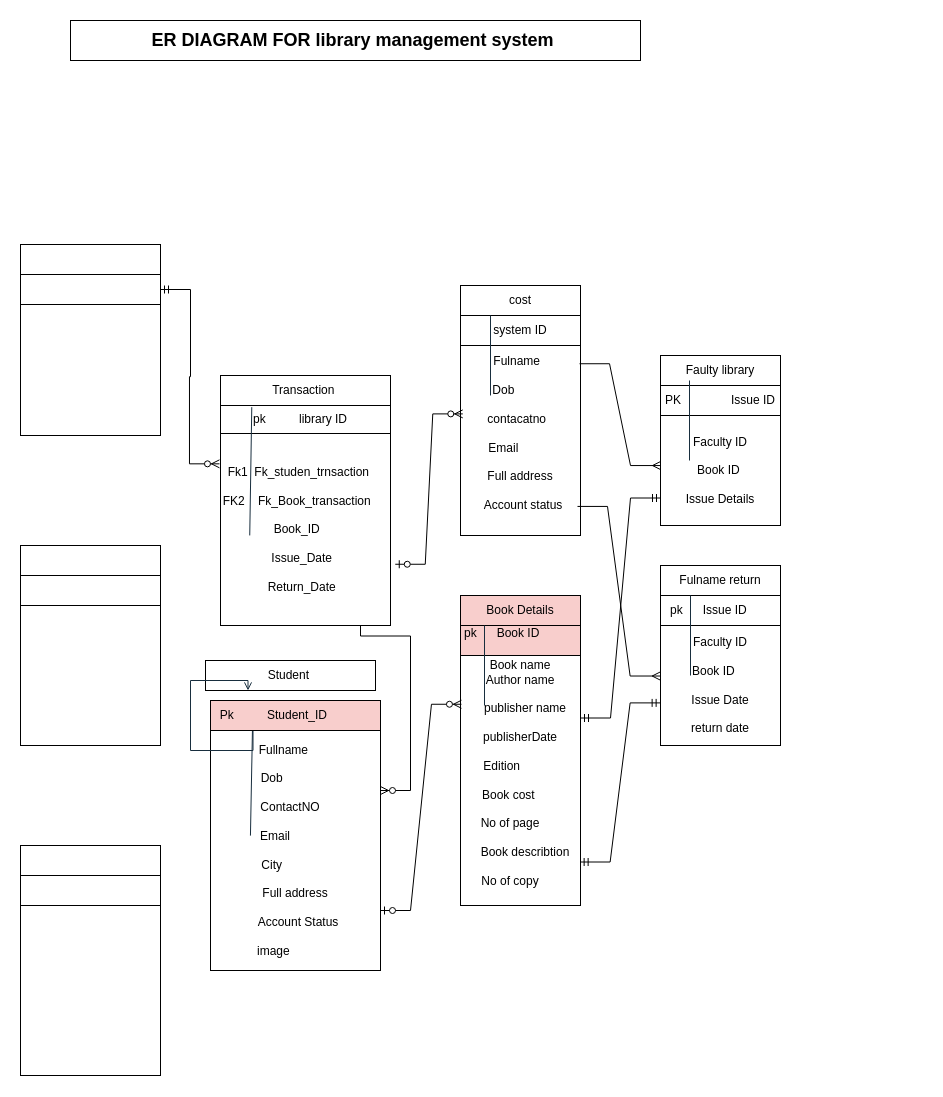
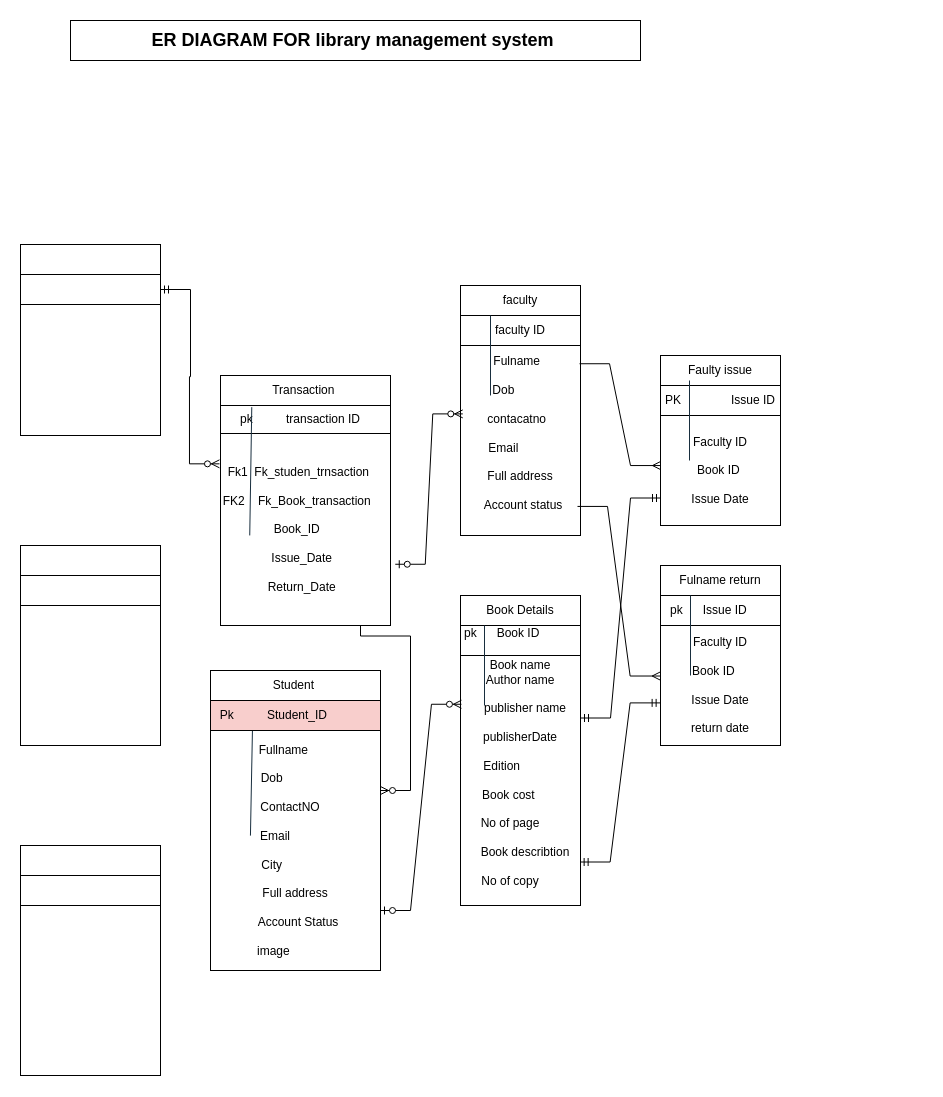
node "cost": label "cost" -> "faculty"
node "system ID": label "system ID" -> "faculty ID"
node "Faulty library": label "Faulty library" -> "Faulty issue"
node "pk library ID": label "pk library ID" -> "pk transaction ID"
node "Faculty ID Book ID Issue Details": label "Faculty ID Book ID Issue Details" -> "Faculty ID Book ID Issue Date"
node "Book Details": fillcolor #f8cecc -> #ffffff
node "pk Book ID": fillcolor #f8cecc -> #ffffff
node "Student": moved (291, 676) -> (296, 686)
